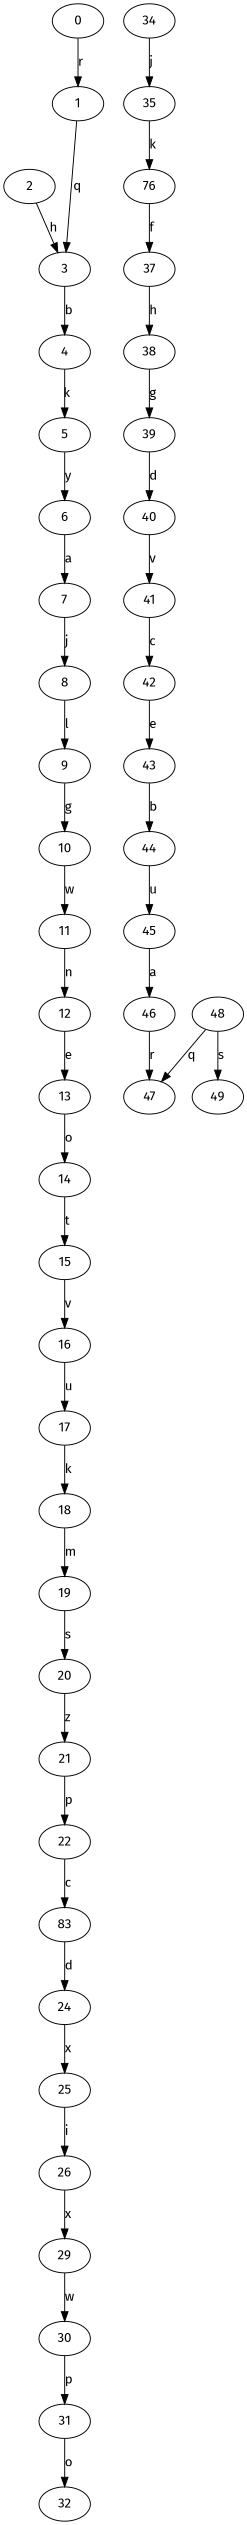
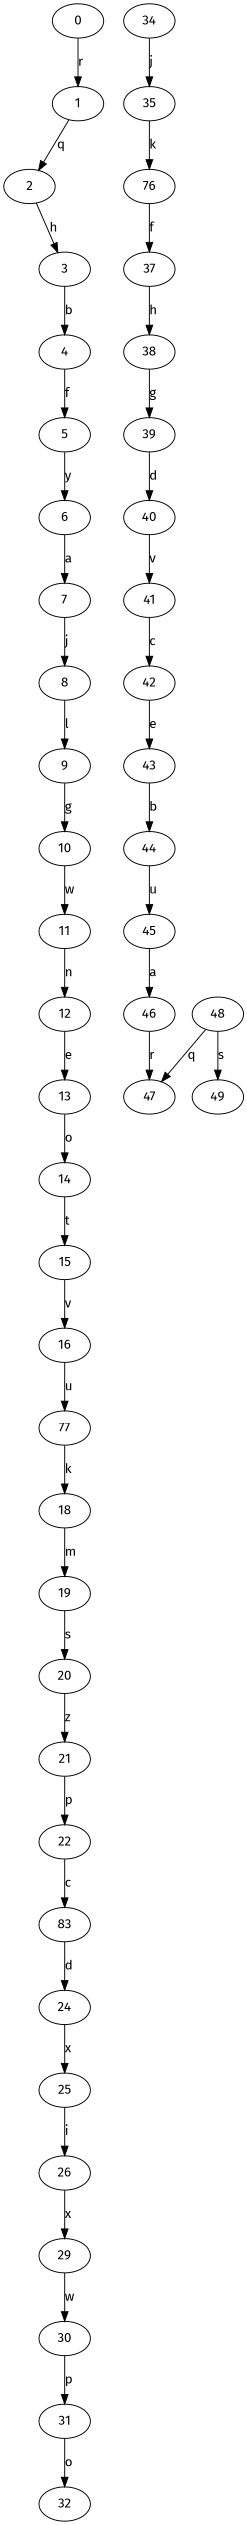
edge "1" -> "3": now "1" -> "2"
edge "4" -> "5": label "k" -> "f"
node "17": label "17" -> "77"
